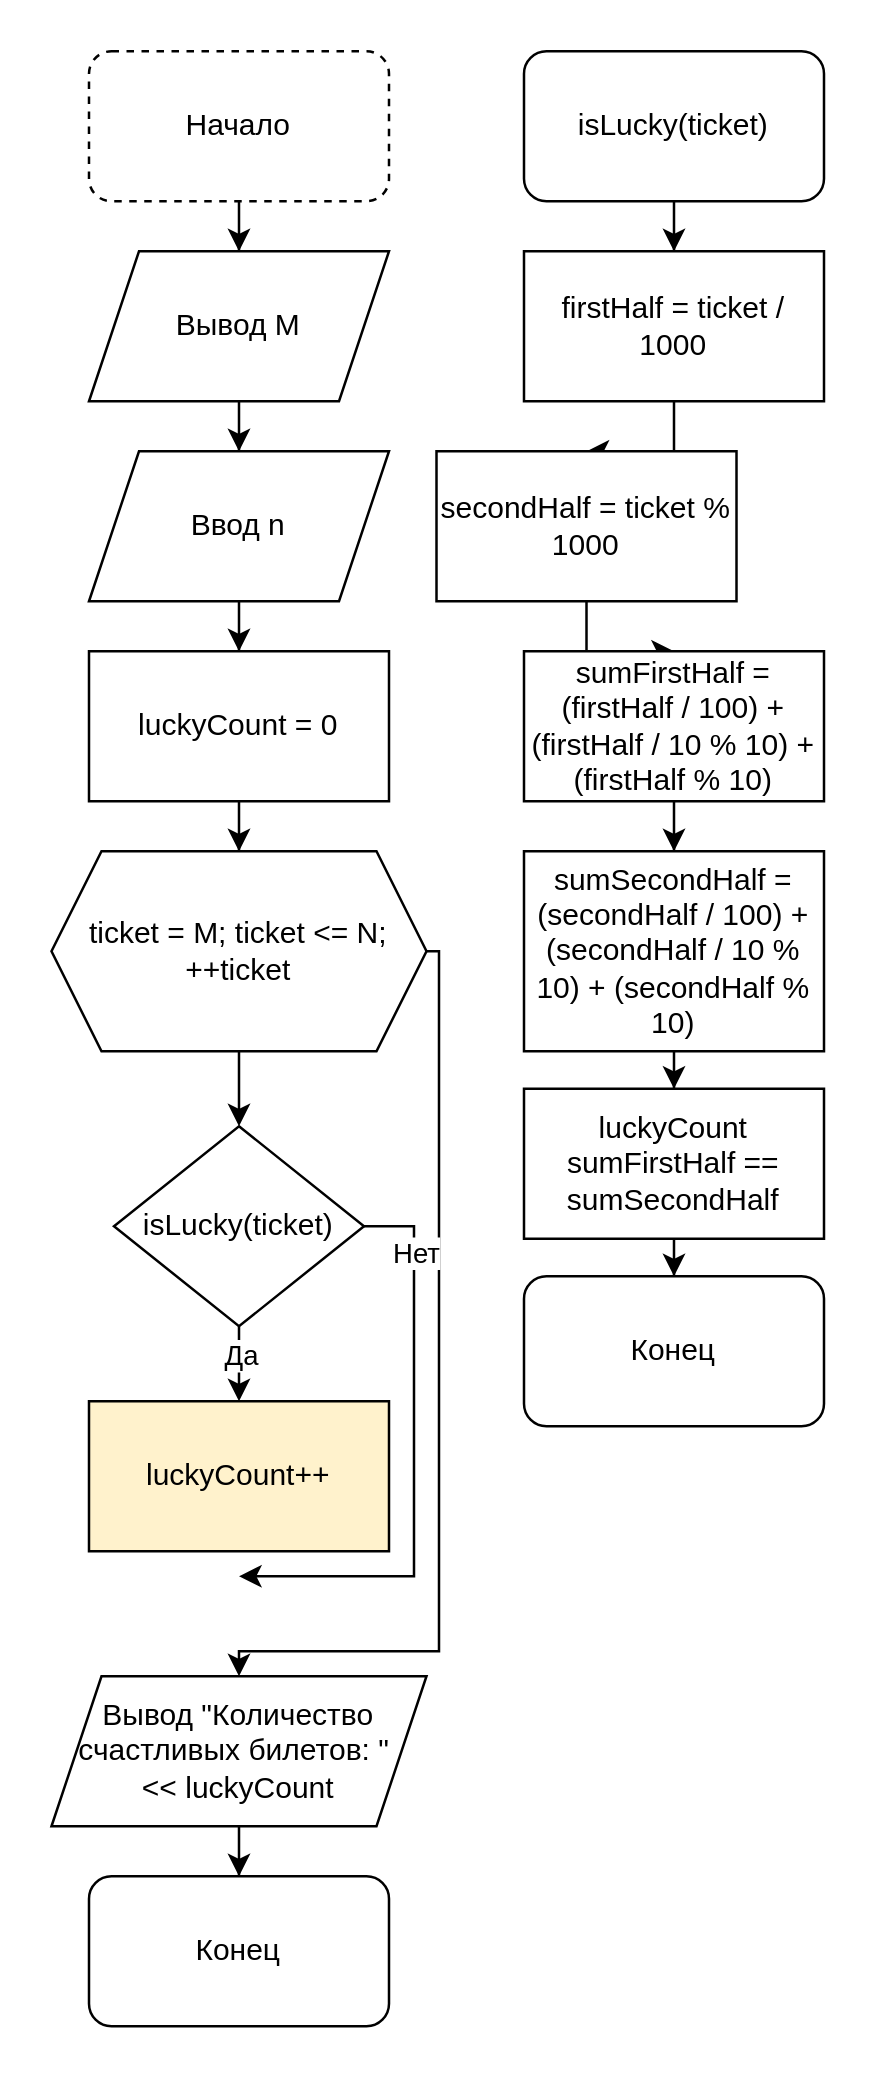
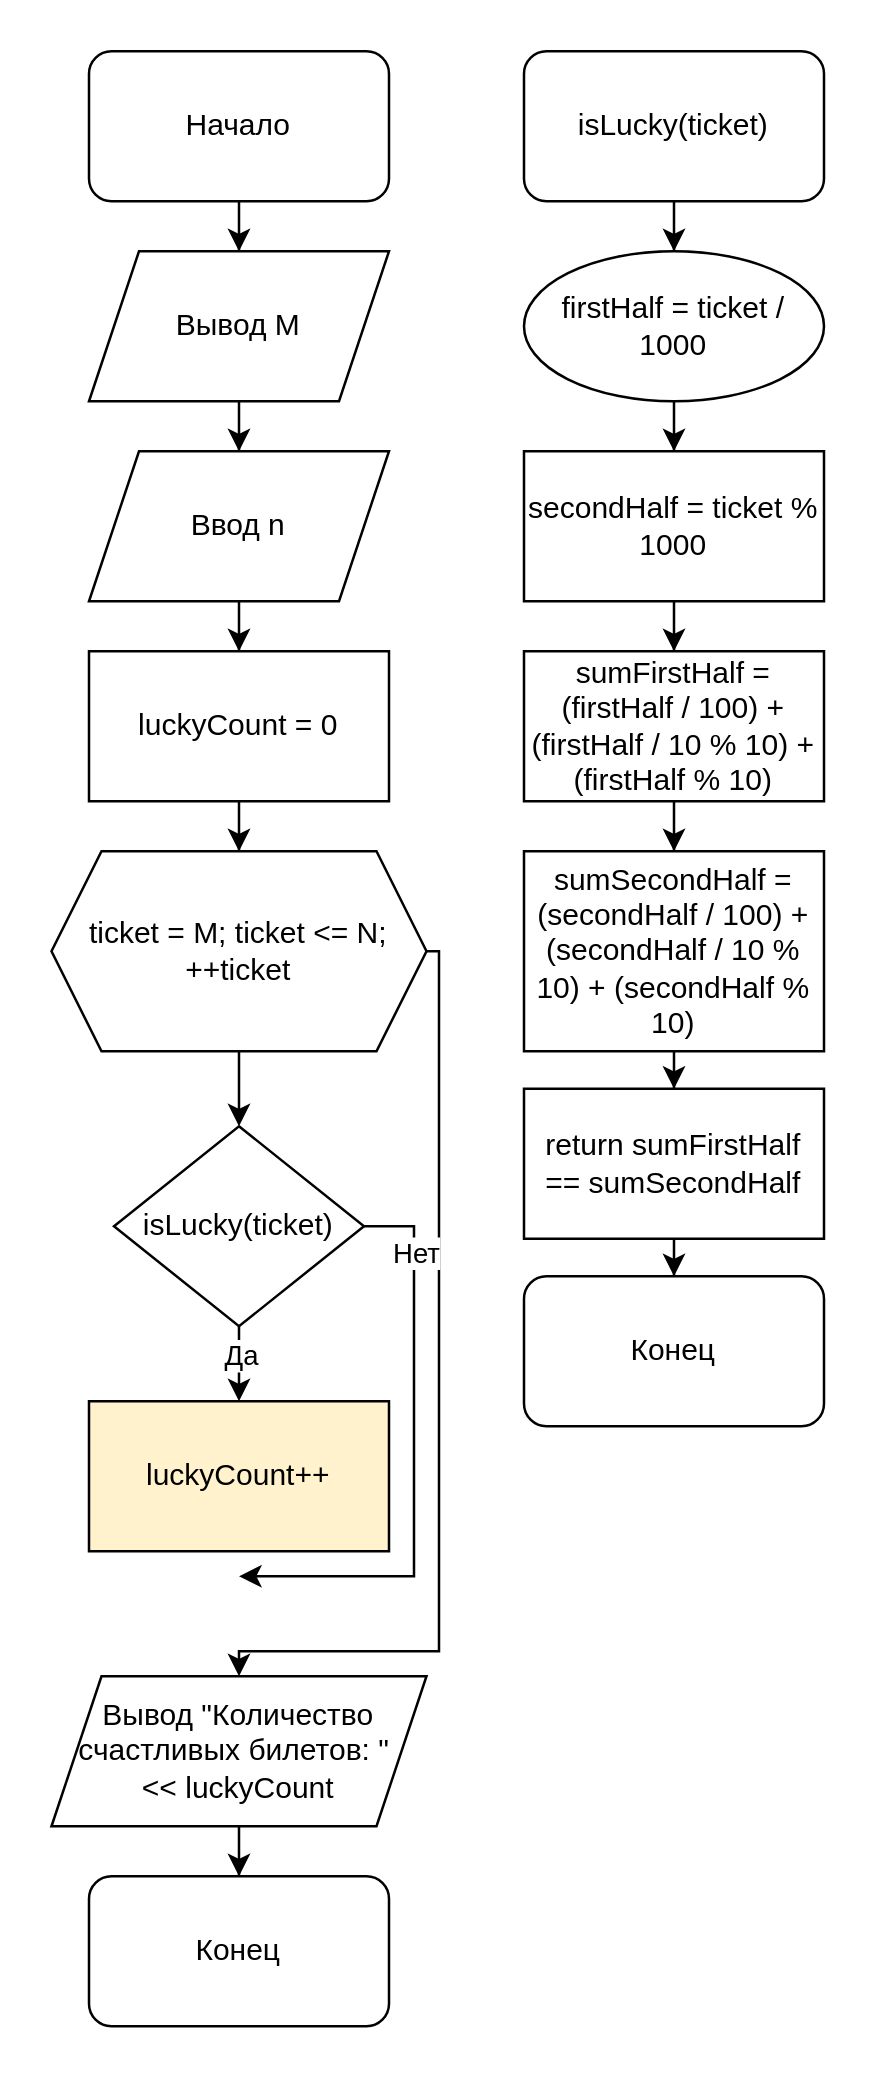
node "Начало": style dashed -> solid
node "firstHalf = ticket / 1000": shape rectangle -> ellipse
node "secondHalf = ticket % 1000": moved (586, 526) -> (674, 526)
node "luckyCount sumFirstHalf == sumSecondHalf": label "luckyCount sumFirstHalf == sumSecondHalf" -> "return sumFirstHalf == sumSecondHalf"
